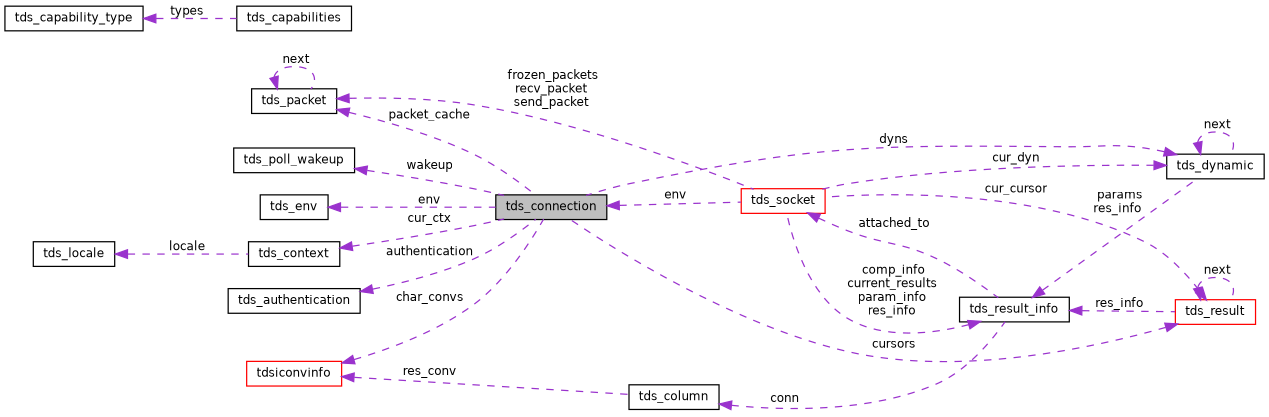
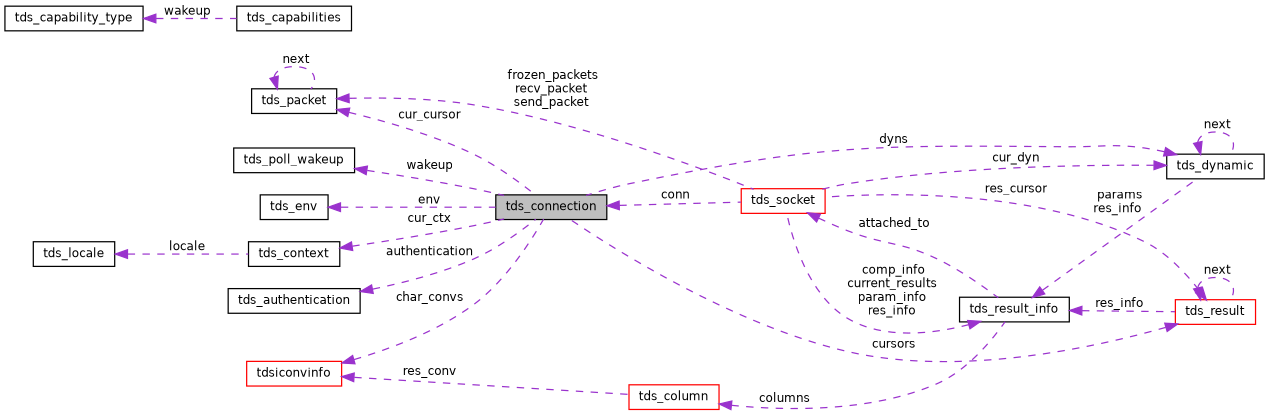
edge "tds_capabilities" -> "tds_capability_type": label " types" -> " wakeup"
edge "tds_connection" -> "tds_packet": label " packet_cache" -> " cur_cursor"
edge "tds_socket" -> "tds_result": label " cur_cursor" -> " res_cursor"
edge "tds_socket" -> "tds_connection": label " env" -> " conn"
node "tds_column": color black -> red
edge "tds_result_info" -> "tds_column": label " conn" -> " columns"
